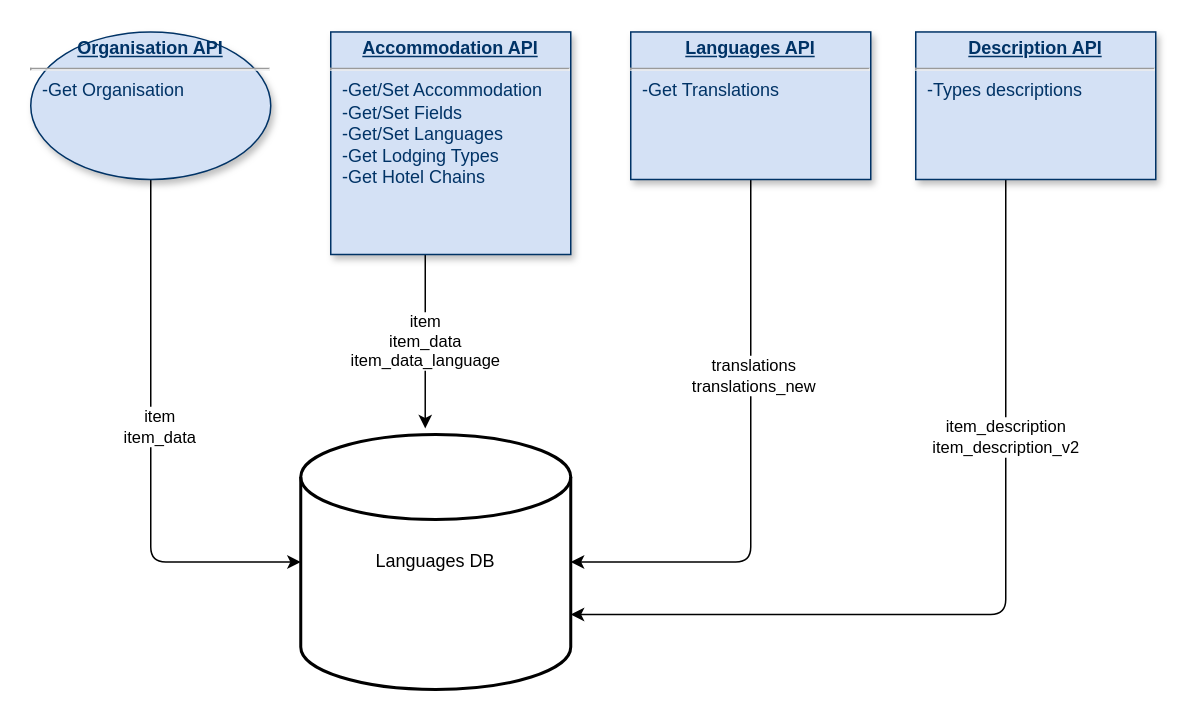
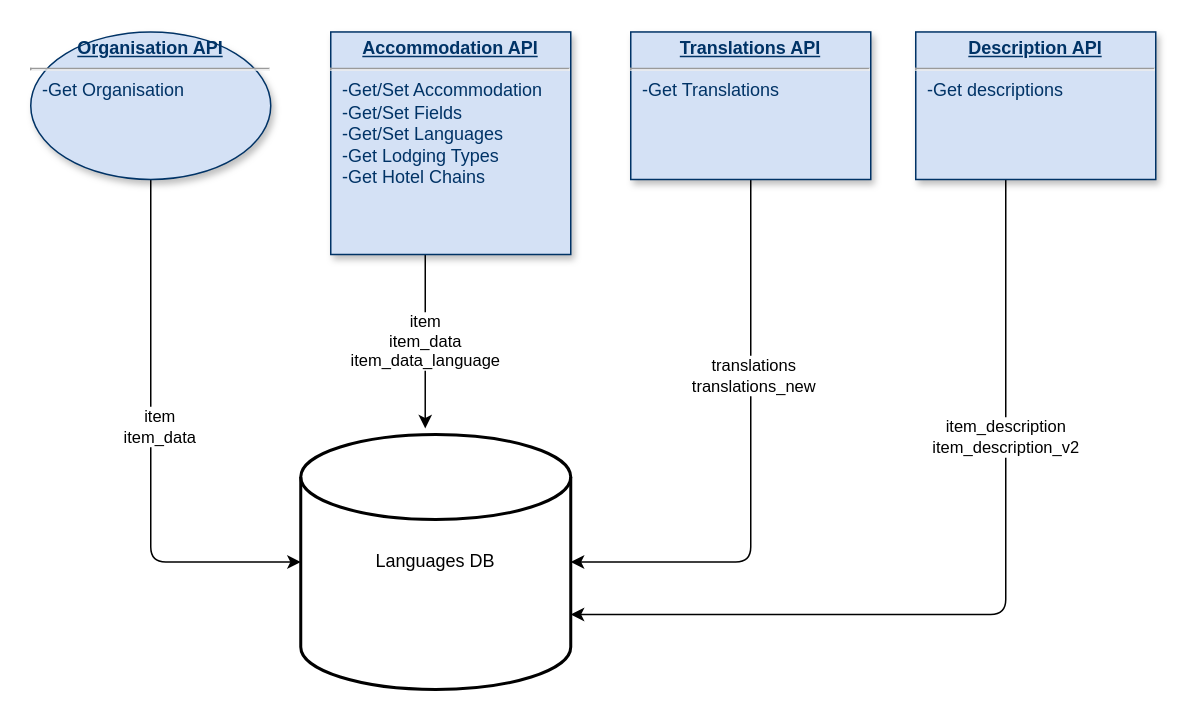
node "Languages API -Get Translations": label "Languages API -Get Translations" -> "Translations API -Get Translations"
node "Description API -Types descriptions": label "Description API -Types descriptions" -> "Description API -Get descriptions"
